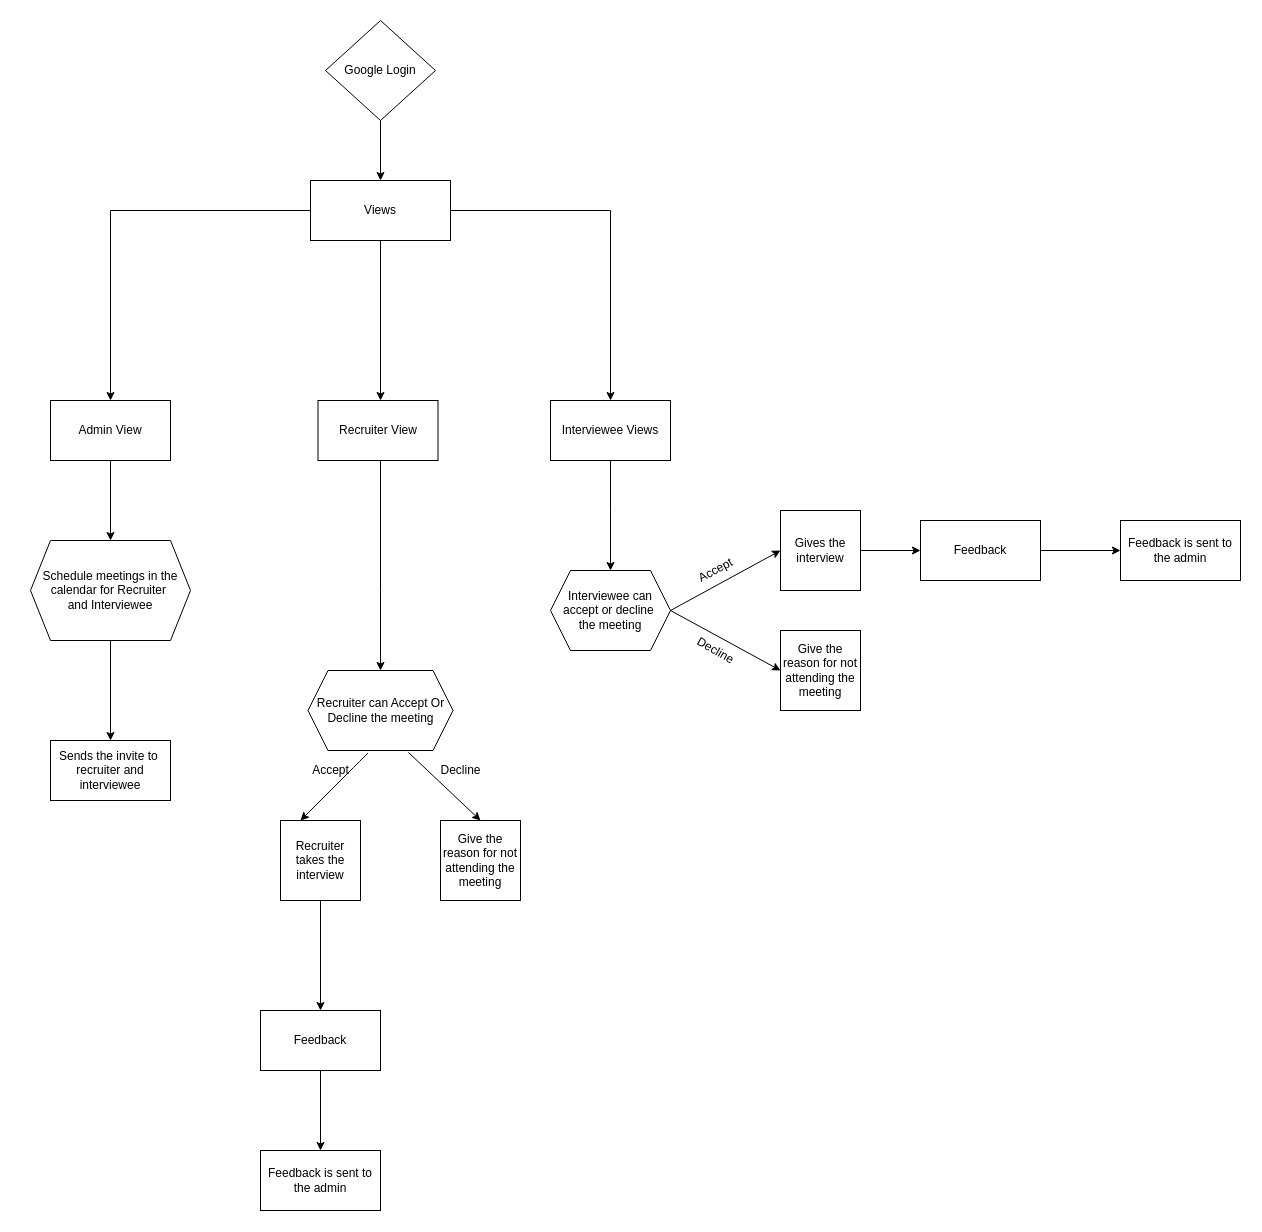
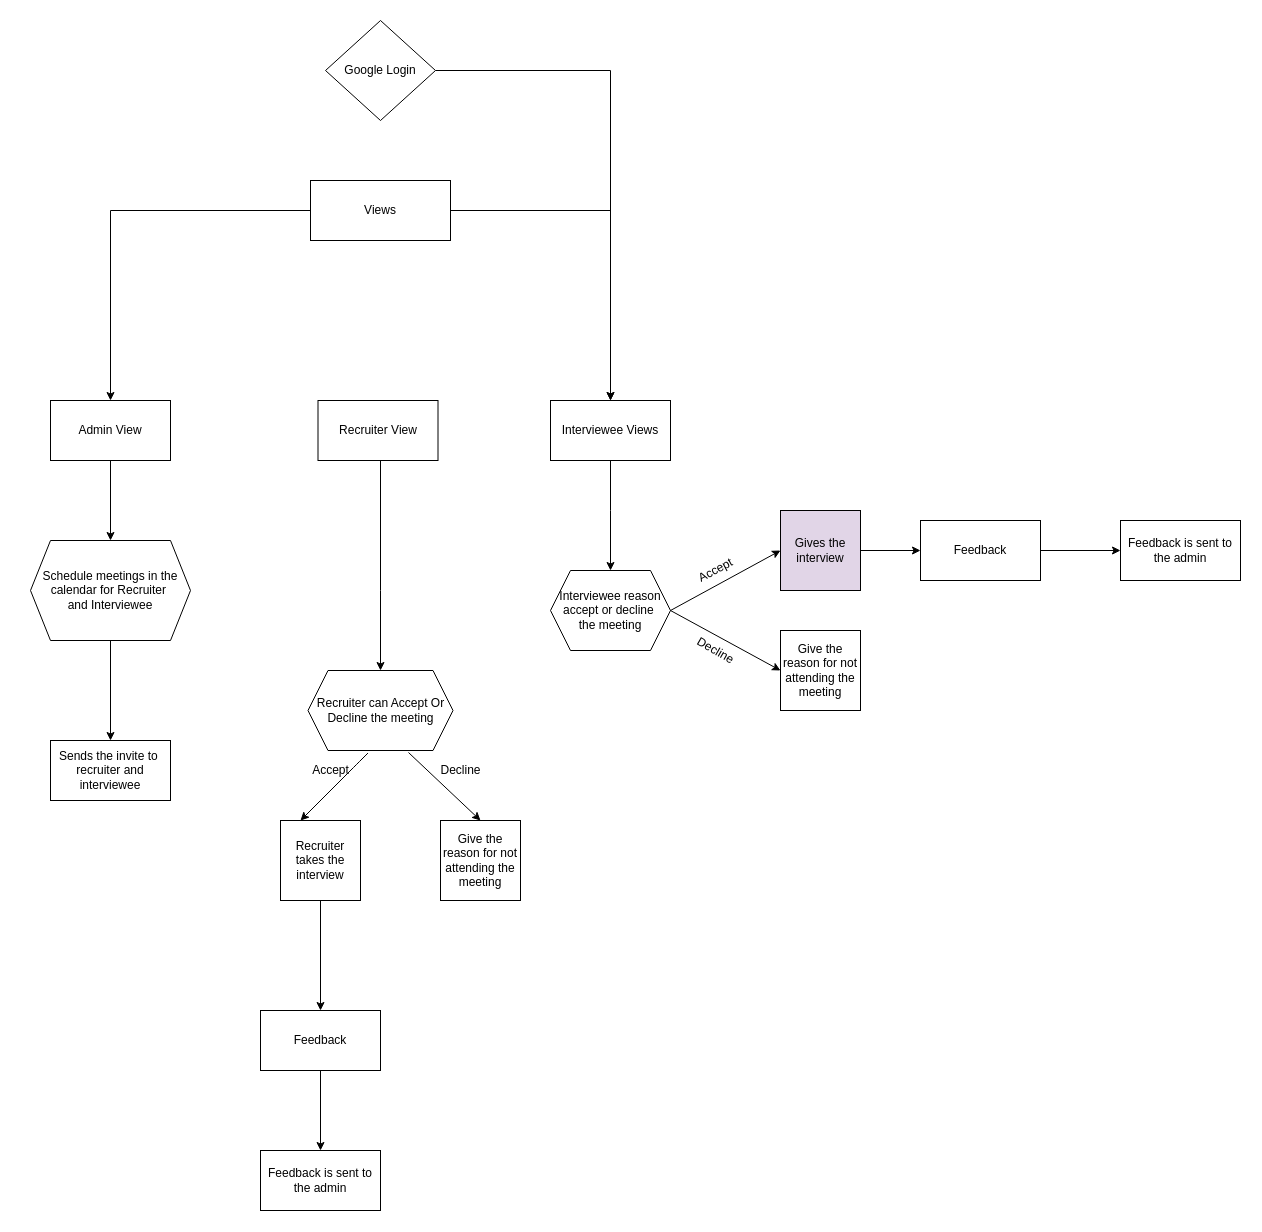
edge "Google Login" -> "Views": now "Google Login" -> "Interviewee Views"
edge "Views" -> "Recruiter View": removed
node "Gives the interview": fillcolor #ffffff -> #e1d5e7
node "Interviewee can accept or decline the meeting": label "Interviewee can accept or decline the meeting" -> "Interviewee reason accept or decline the meeting"
